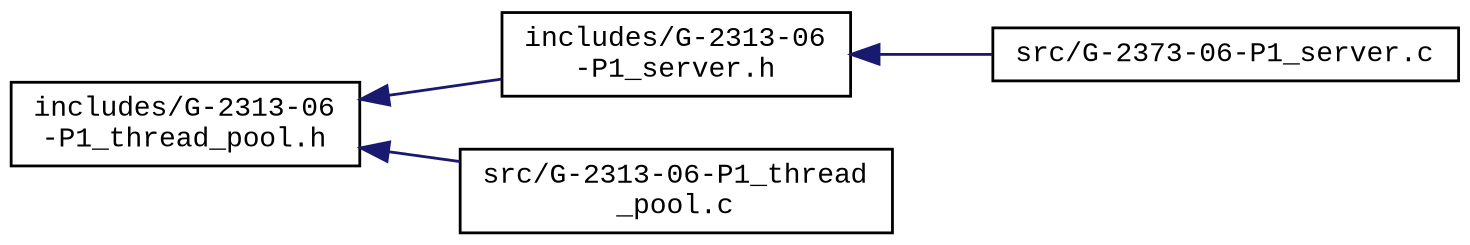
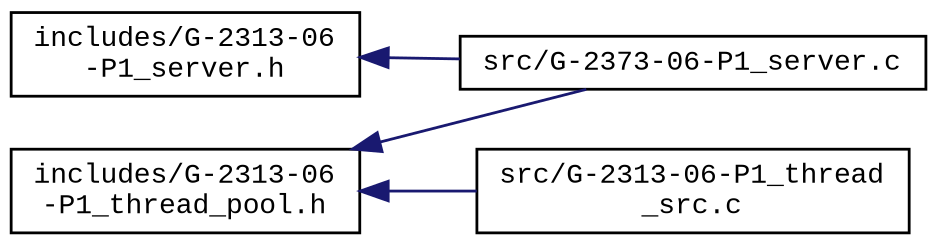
edge "includes/G-2313-06 -P1_server.h" -> "includes/G-2313-06 -P1_thread_pool.h": now "src/G-2373-06-P1_server.c" -> "includes/G-2313-06 -P1_thread_pool.h"
node "src/G-2313-06-P1_thread _pool.c": label "src/G-2313-06-P1_thread _pool.c" -> "src/G-2313-06-P1_thread _src.c"
